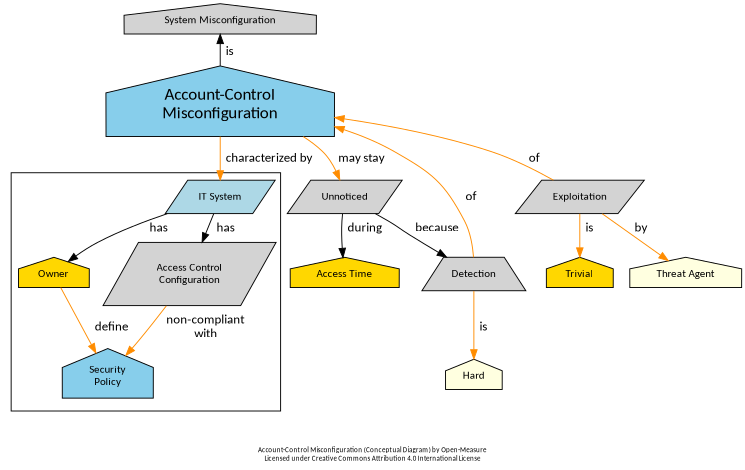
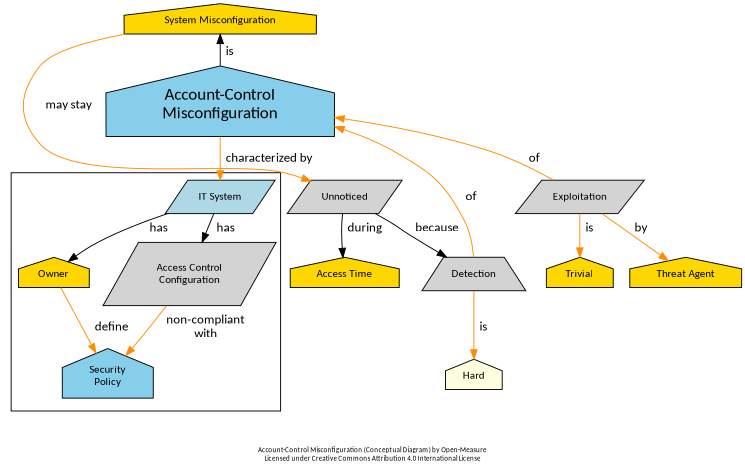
node "System Misconfiguration": fillcolor lightgrey -> gold
edge "Account-Control Misconfiguration" -> "Unnoticed": now "System Misconfiguration" -> "Unnoticed"
node "Threat Agent": fillcolor lightyellow -> gold
